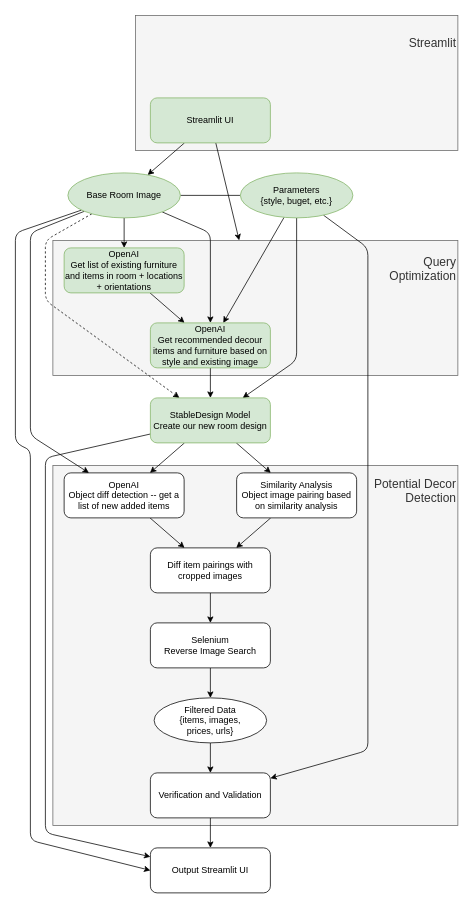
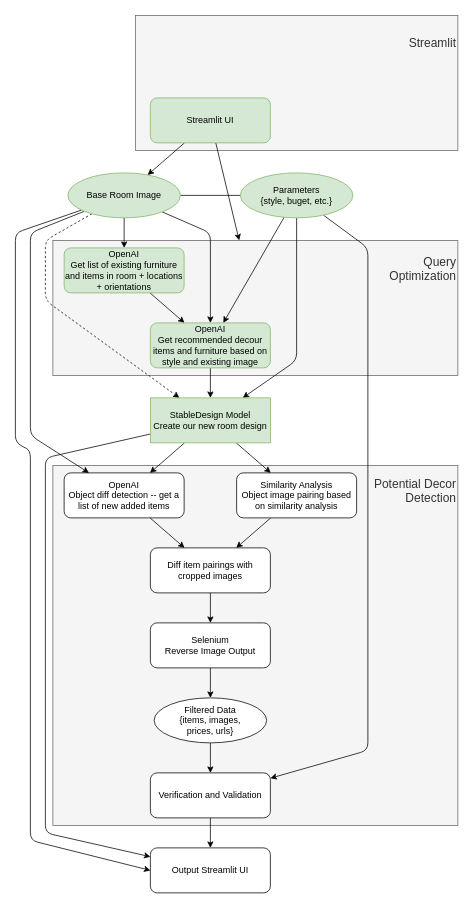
node "StableDesign Model Create our new room design": shape rounded rectangle -> rectangle
node "Selenium Reverse Image Search": label "Selenium Reverse Image Search" -> "Selenium Reverse Image Output"
